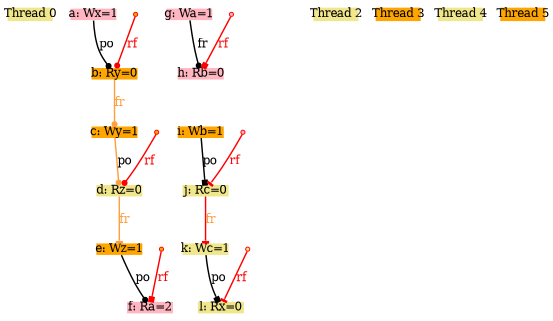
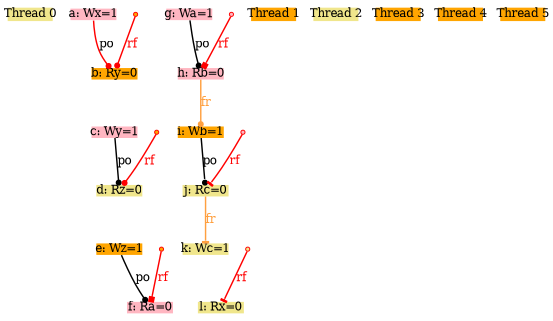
node "Thread 1": added
node "Thread 4": fillcolor khaki -> orange
edge "a: Wx=1" -> "b: Ry=0": color black -> red
edge "g: Wa=1" -> "h: Rb=0": label "fr" -> "po"
edge "b: Ry=0" -> "c: Wy=1": removed, label "fr"
edge "h: Rb=0" -> "i: Wb=1": added, label "fr"
node "c: Wy=1": fillcolor orange -> lightpink
edge "i: Wb=1" -> "j: Rc=0": arrowhead box -> dot
edge "c: Wy=1" -> "d: Rz=0": color #ffa040 -> black
edge "d: Rz=0" -> "e: Wz=1": removed, label "fr"
edge "j: Rc=0" -> "k: Wc=1": color red -> #ffa040
edge "k: Wc=1" -> "l: Rx=0": removed, label "po"
node "f: Ra=2": label "f: Ra=2" -> "f: Ra=0"
